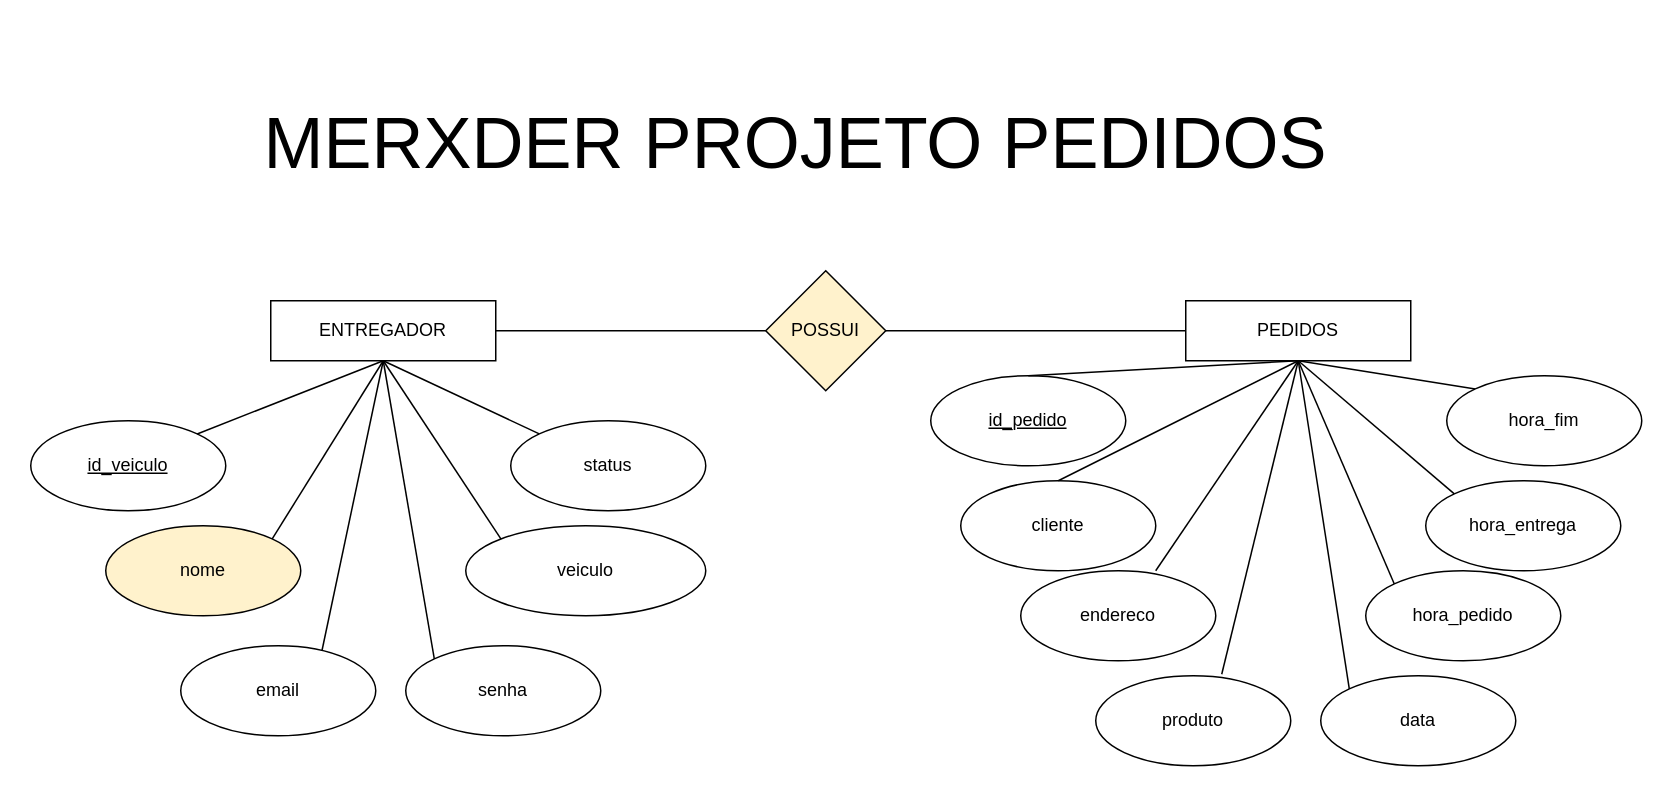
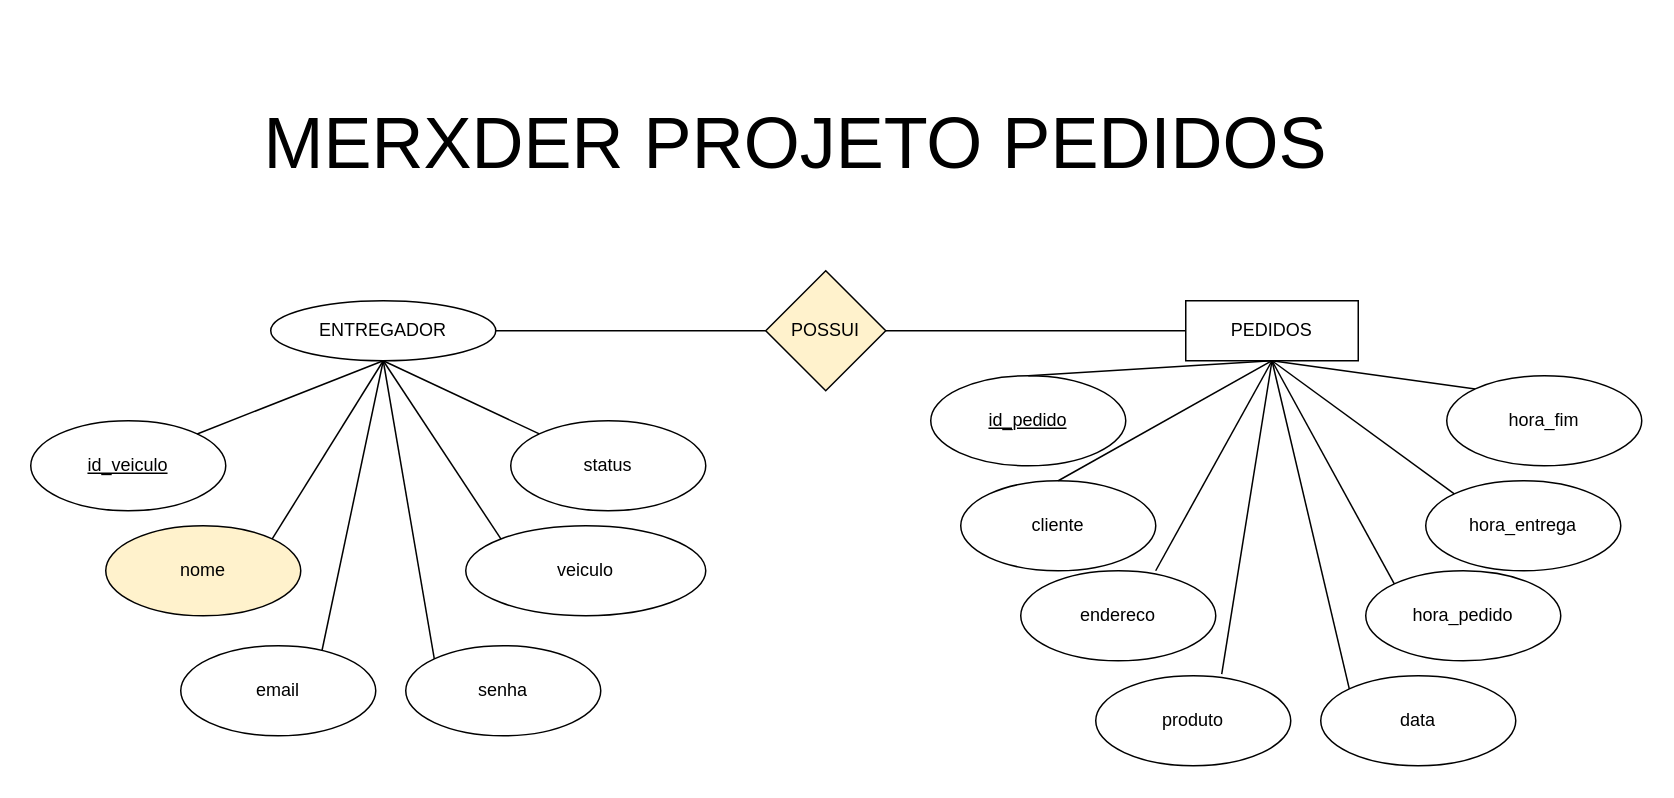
node "ENTREGADOR": shape rectangle -> ellipse
node "PEDIDOS": size 225x60 -> 173x60
